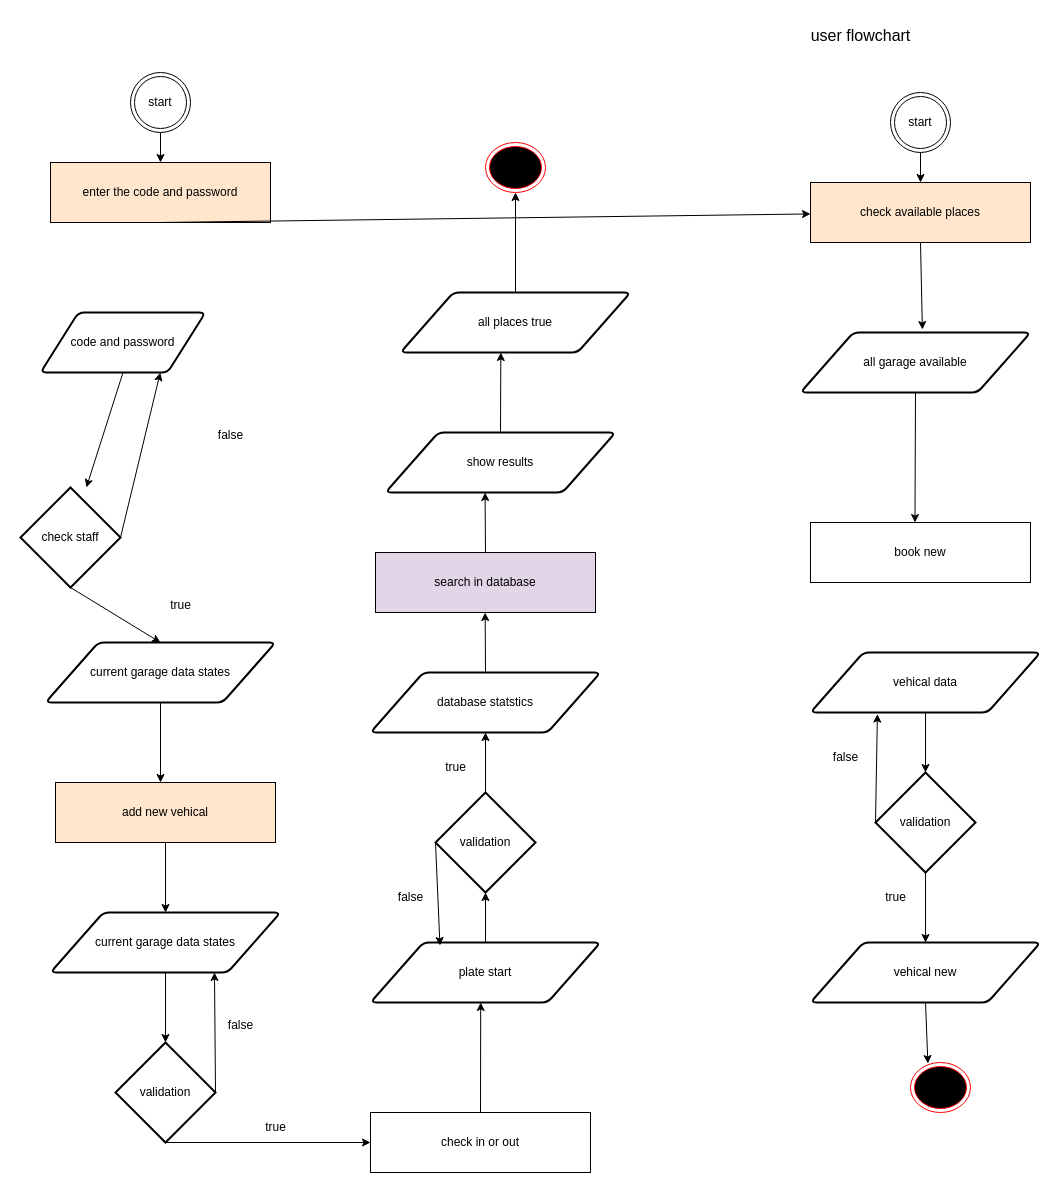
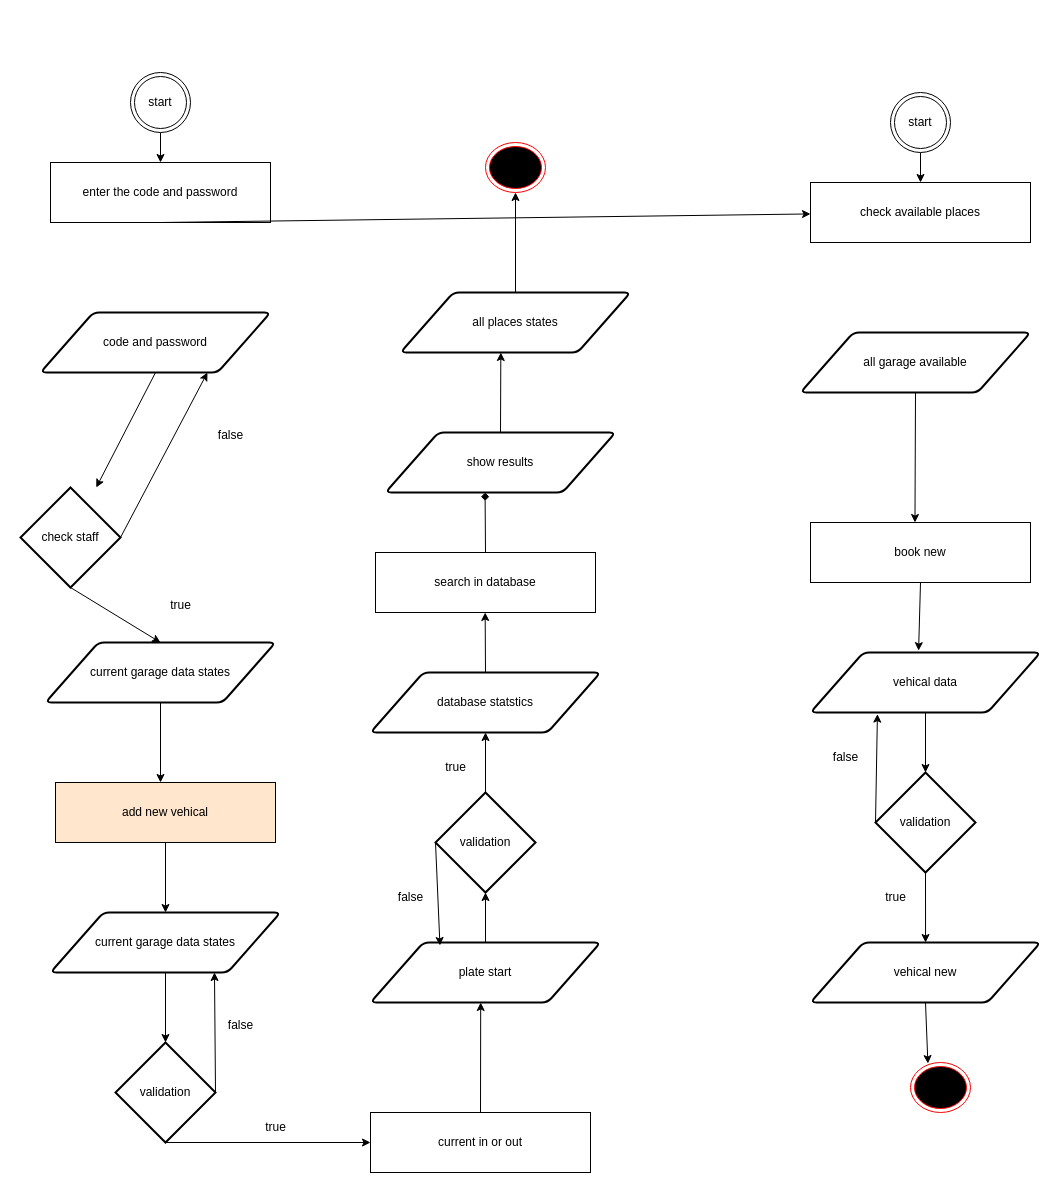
node "user flowchart": removed
node "enter the code and password": fillcolor #ffe6cc -> #ffffff
node "check available places": fillcolor #ffe6cc -> #ffffff
edge "check available places" -> "all garage available": removed
node "all places true": label "all places true" -> "all places states"
node "code and password": size 165x60 -> 230x60
edge "search in database" -> "show results": arrowhead classic -> diamond
node "search in database": fillcolor #e1d5e7 -> #ffffff
edge "book new" -> "vehical data": added
node "check in or out": label "check in or out" -> "current in or out"
